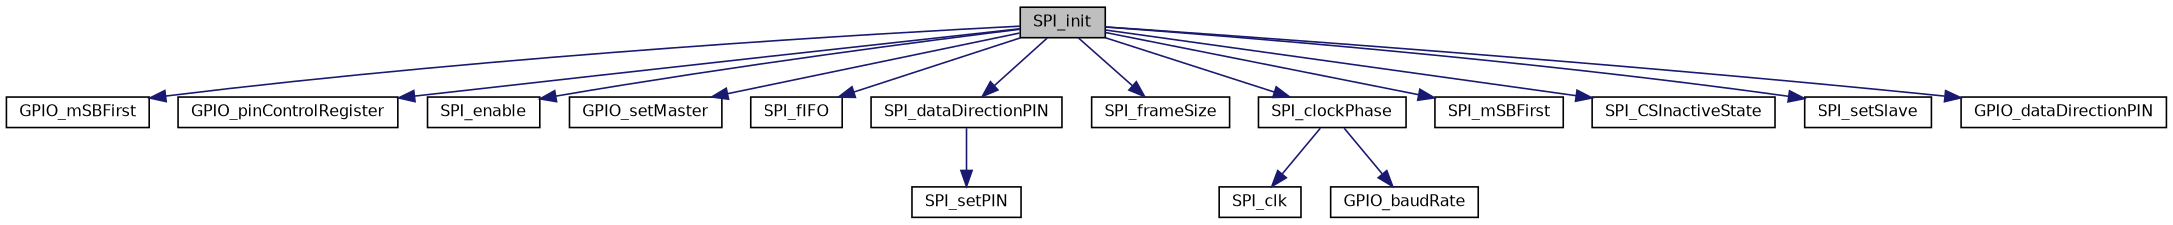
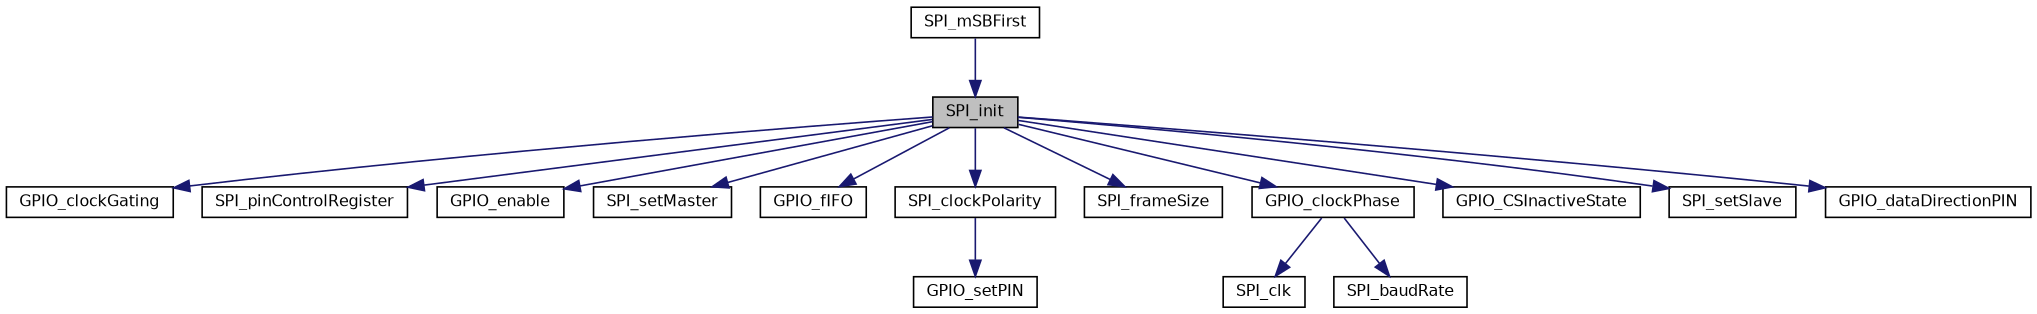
edge "SPI_init" -> "SPI_mSBFirst": reversed
node "GPIO_mSBFirst": label "GPIO_mSBFirst" -> "GPIO_clockGating"
node "GPIO_pinControlRegister": label "GPIO_pinControlRegister" -> "SPI_pinControlRegister"
node "SPI_enable": label "SPI_enable" -> "GPIO_enable"
node "GPIO_setMaster": label "GPIO_setMaster" -> "SPI_setMaster"
node "SPI_fIFO": label "SPI_fIFO" -> "GPIO_fIFO"
node "SPI_dataDirectionPIN": label "SPI_dataDirectionPIN" -> "SPI_clockPolarity"
node "SPI_clockPhase": label "SPI_clockPhase" -> "GPIO_clockPhase"
node "SPI_CSInactiveState": label "SPI_CSInactiveState" -> "GPIO_CSInactiveState"
node "SPI_setPIN": label "SPI_setPIN" -> "GPIO_setPIN"
node "GPIO_baudRate": label "GPIO_baudRate" -> "SPI_baudRate"
